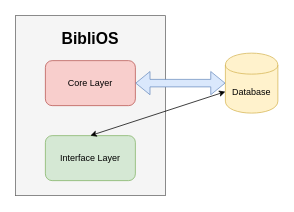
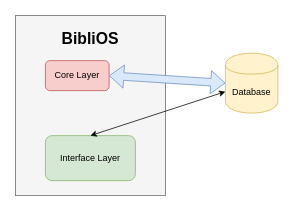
node "Core Layer": size 90x45 -> 64x30
